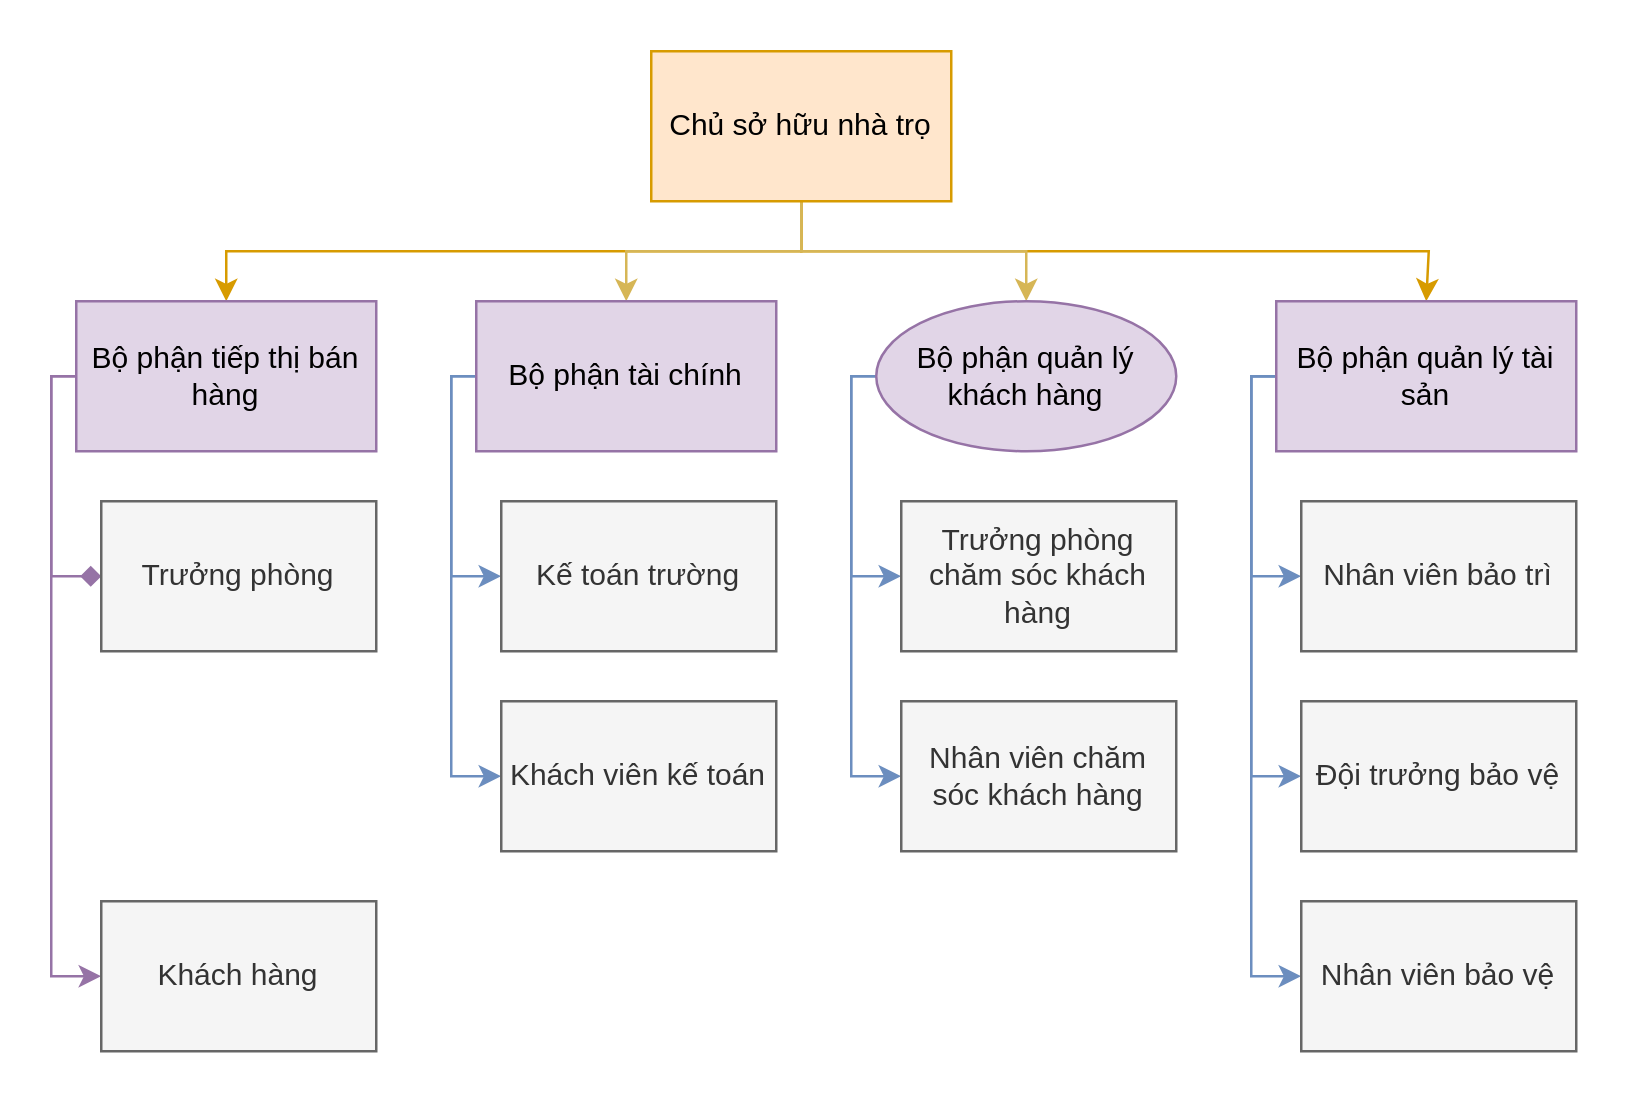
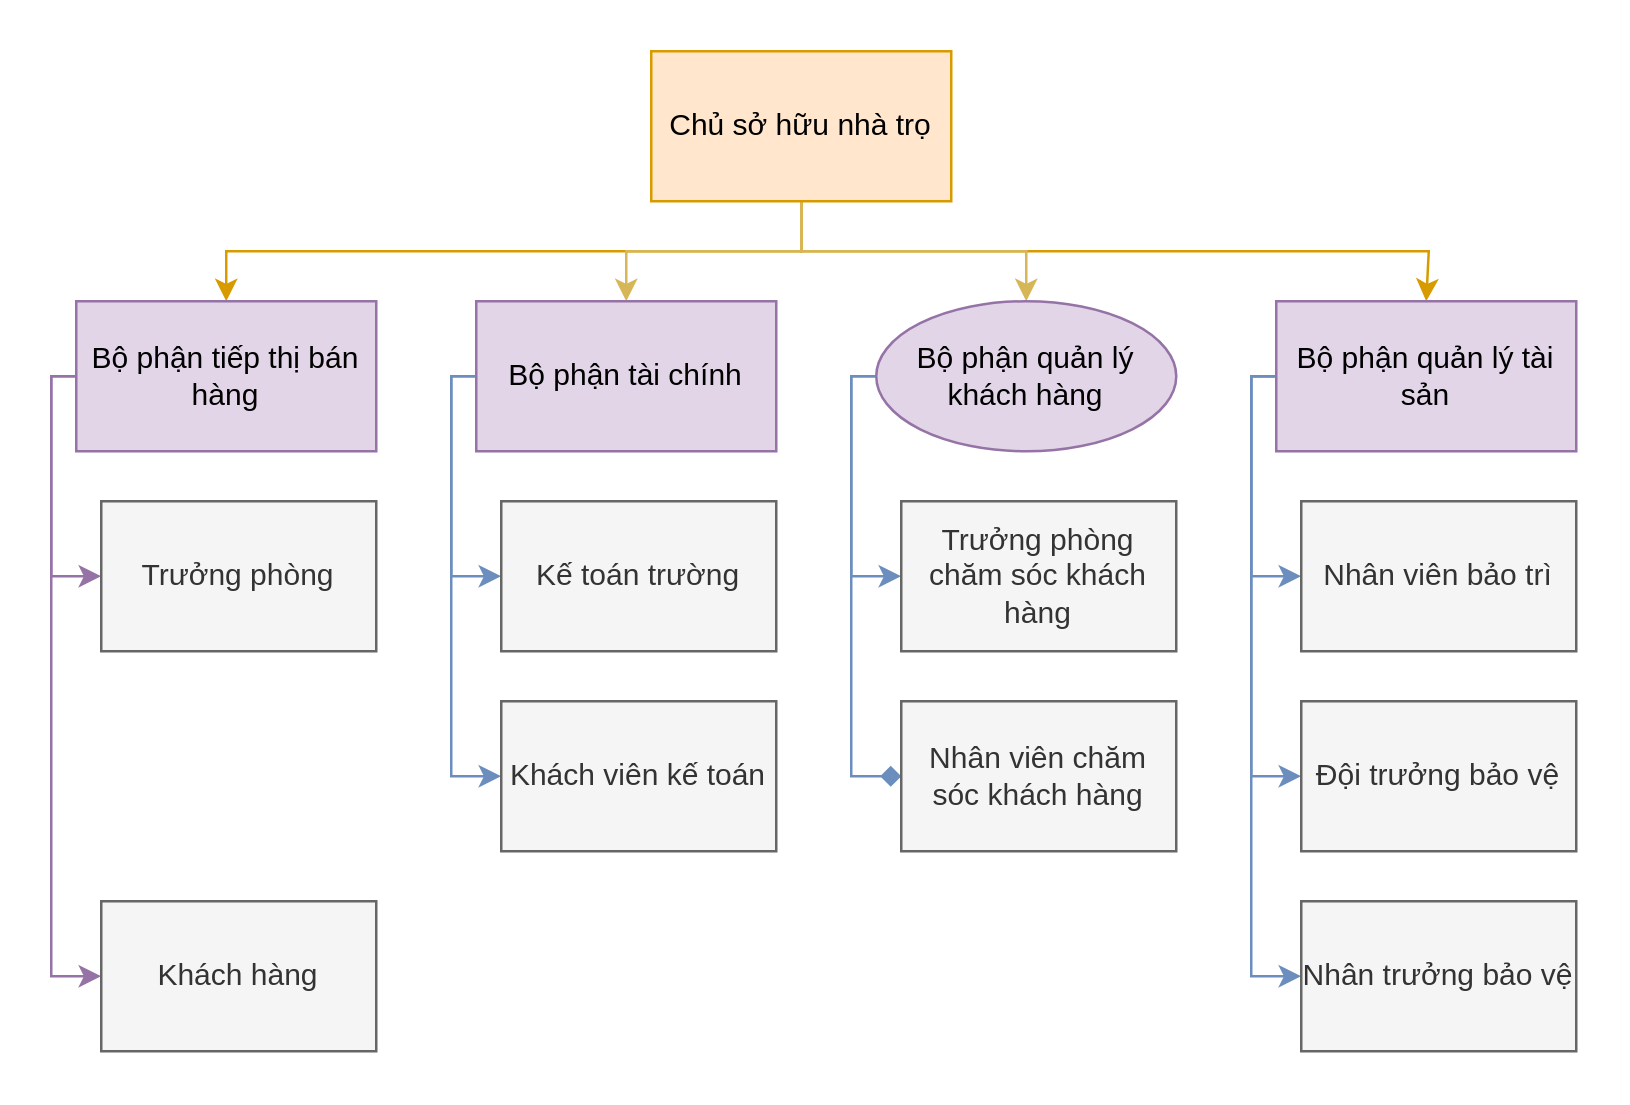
edge "Bộ phận tiếp thị bán hàng" -> "Trưởng phòng": arrowhead diamond -> classic
edge "Bộ phận quản lý khách hàng" -> "Nhân viên chăm sóc khách hàng": arrowhead classic -> diamond
node "Nhân viên bảo vệ": label "Nhân viên bảo vệ" -> "Nhân trưởng bảo vệ"
